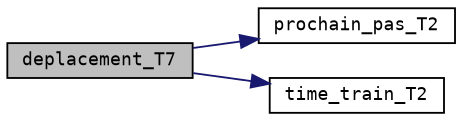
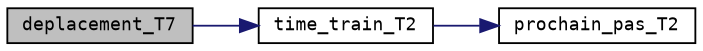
edge "deplacement_T7" -> "prochain_pas_T2": now "time_train_T2" -> "prochain_pas_T2"
